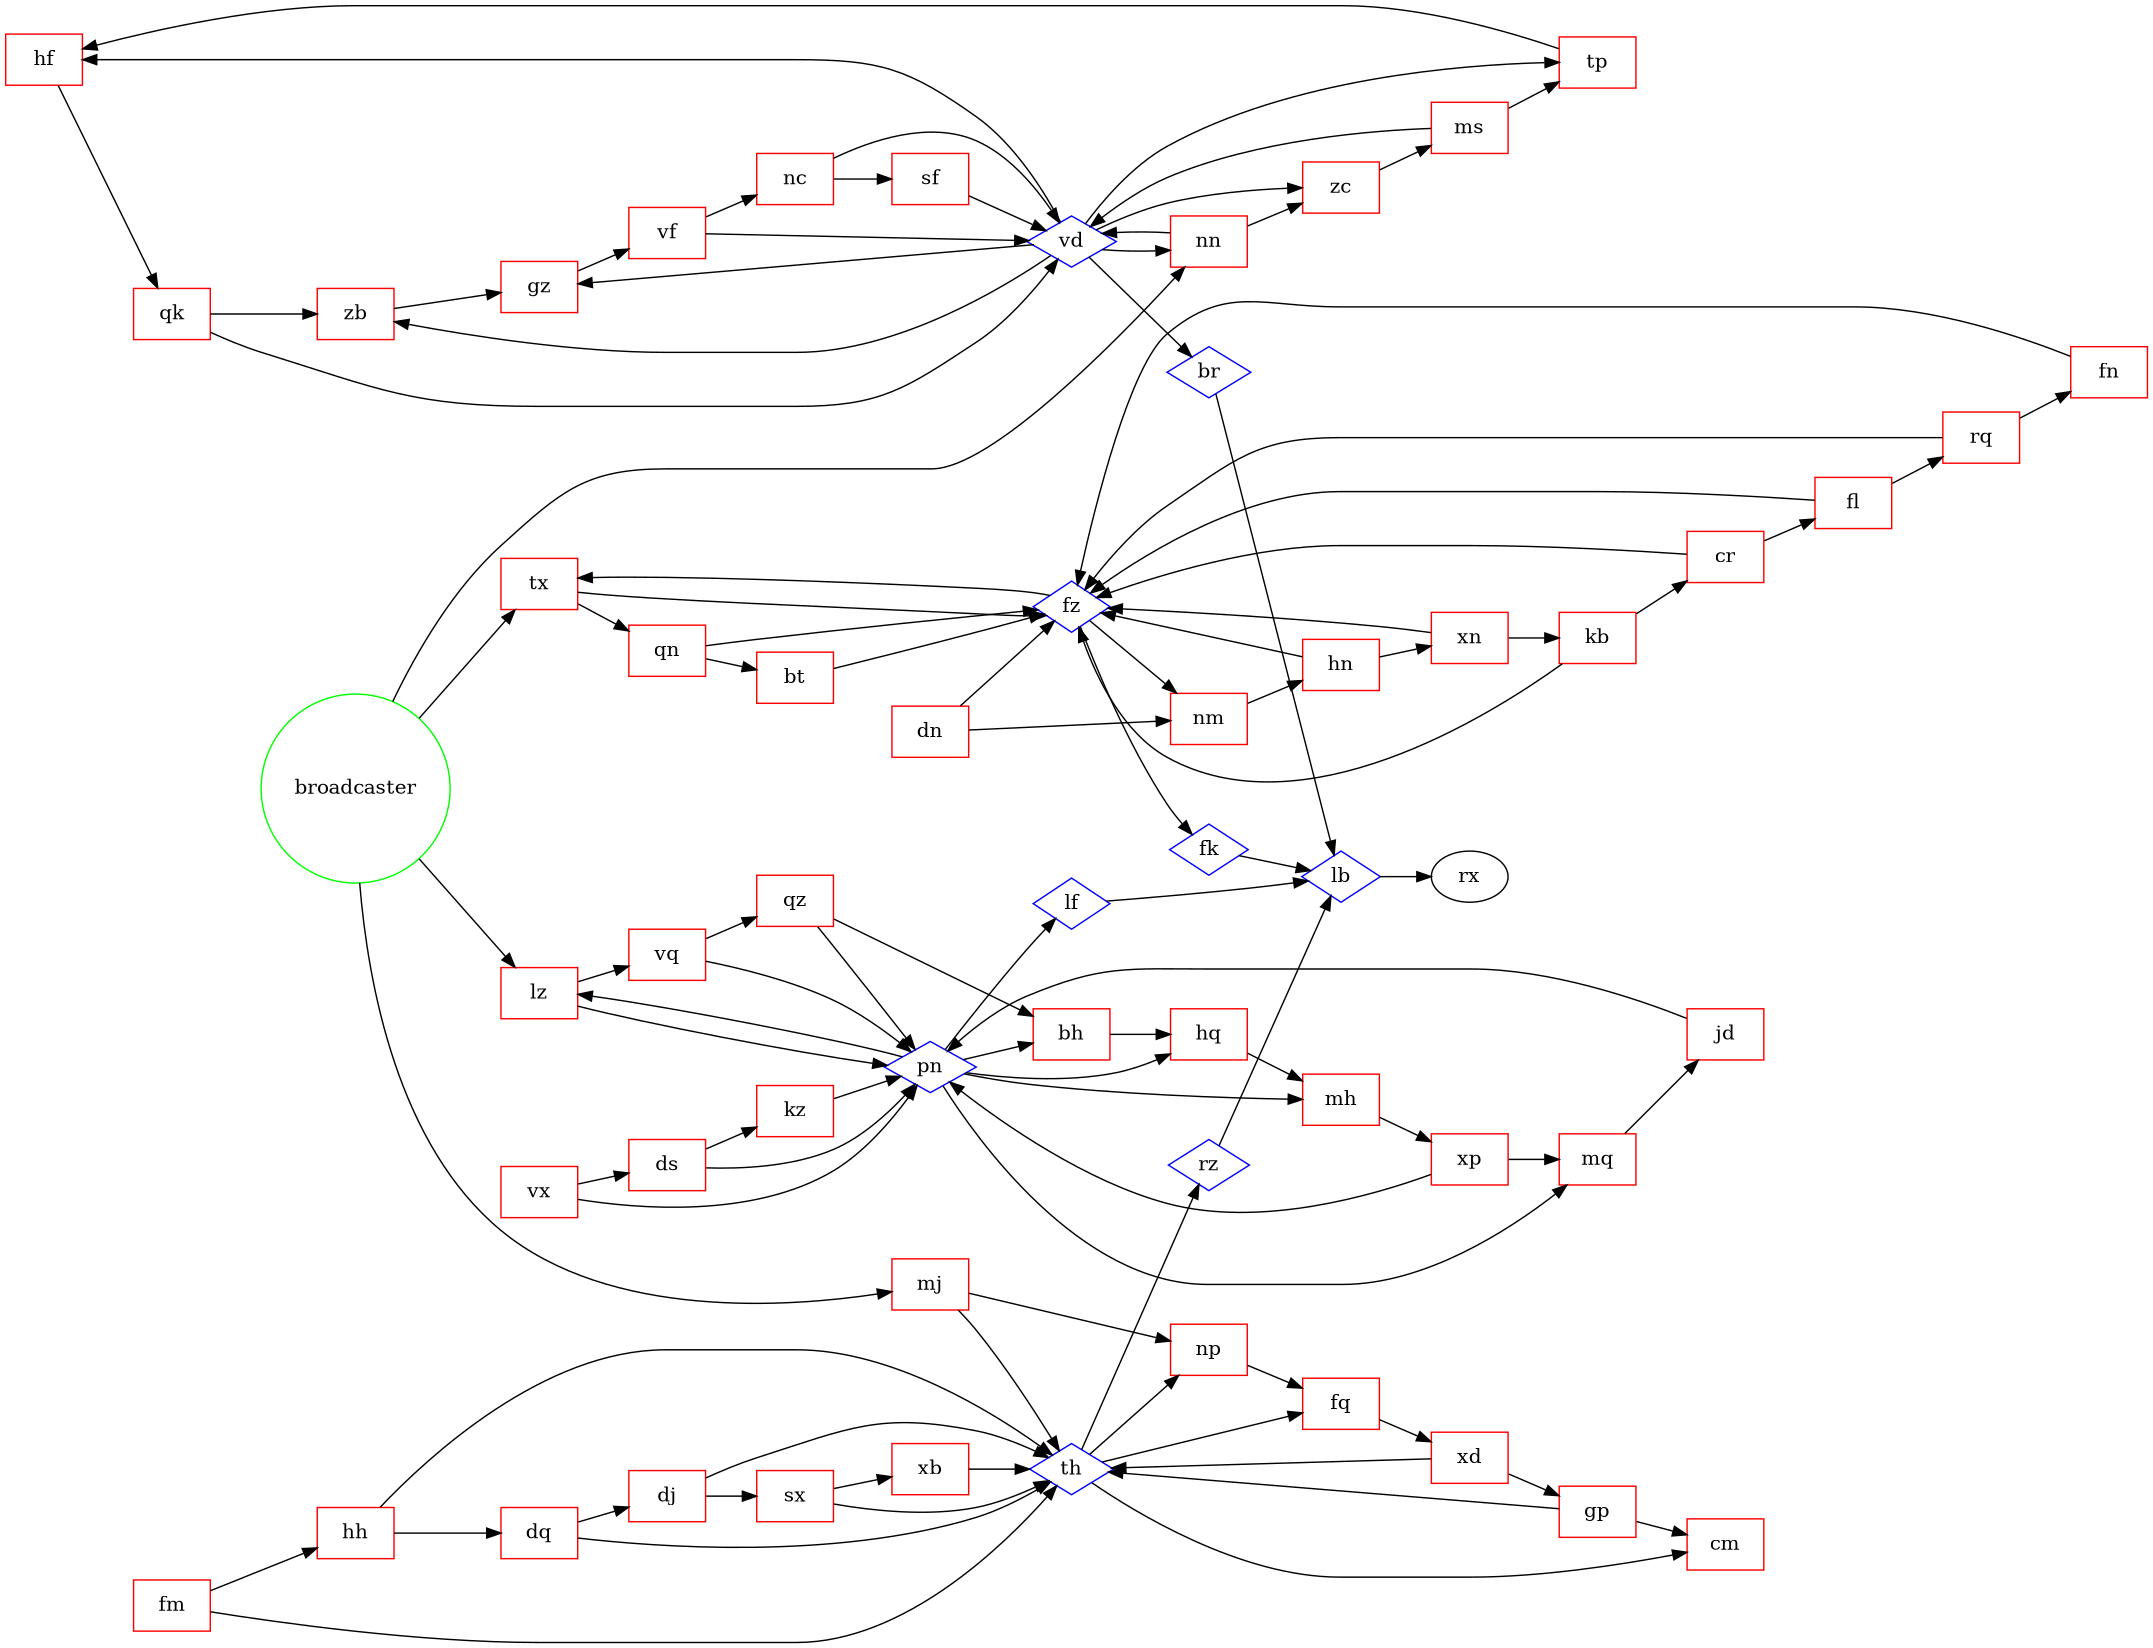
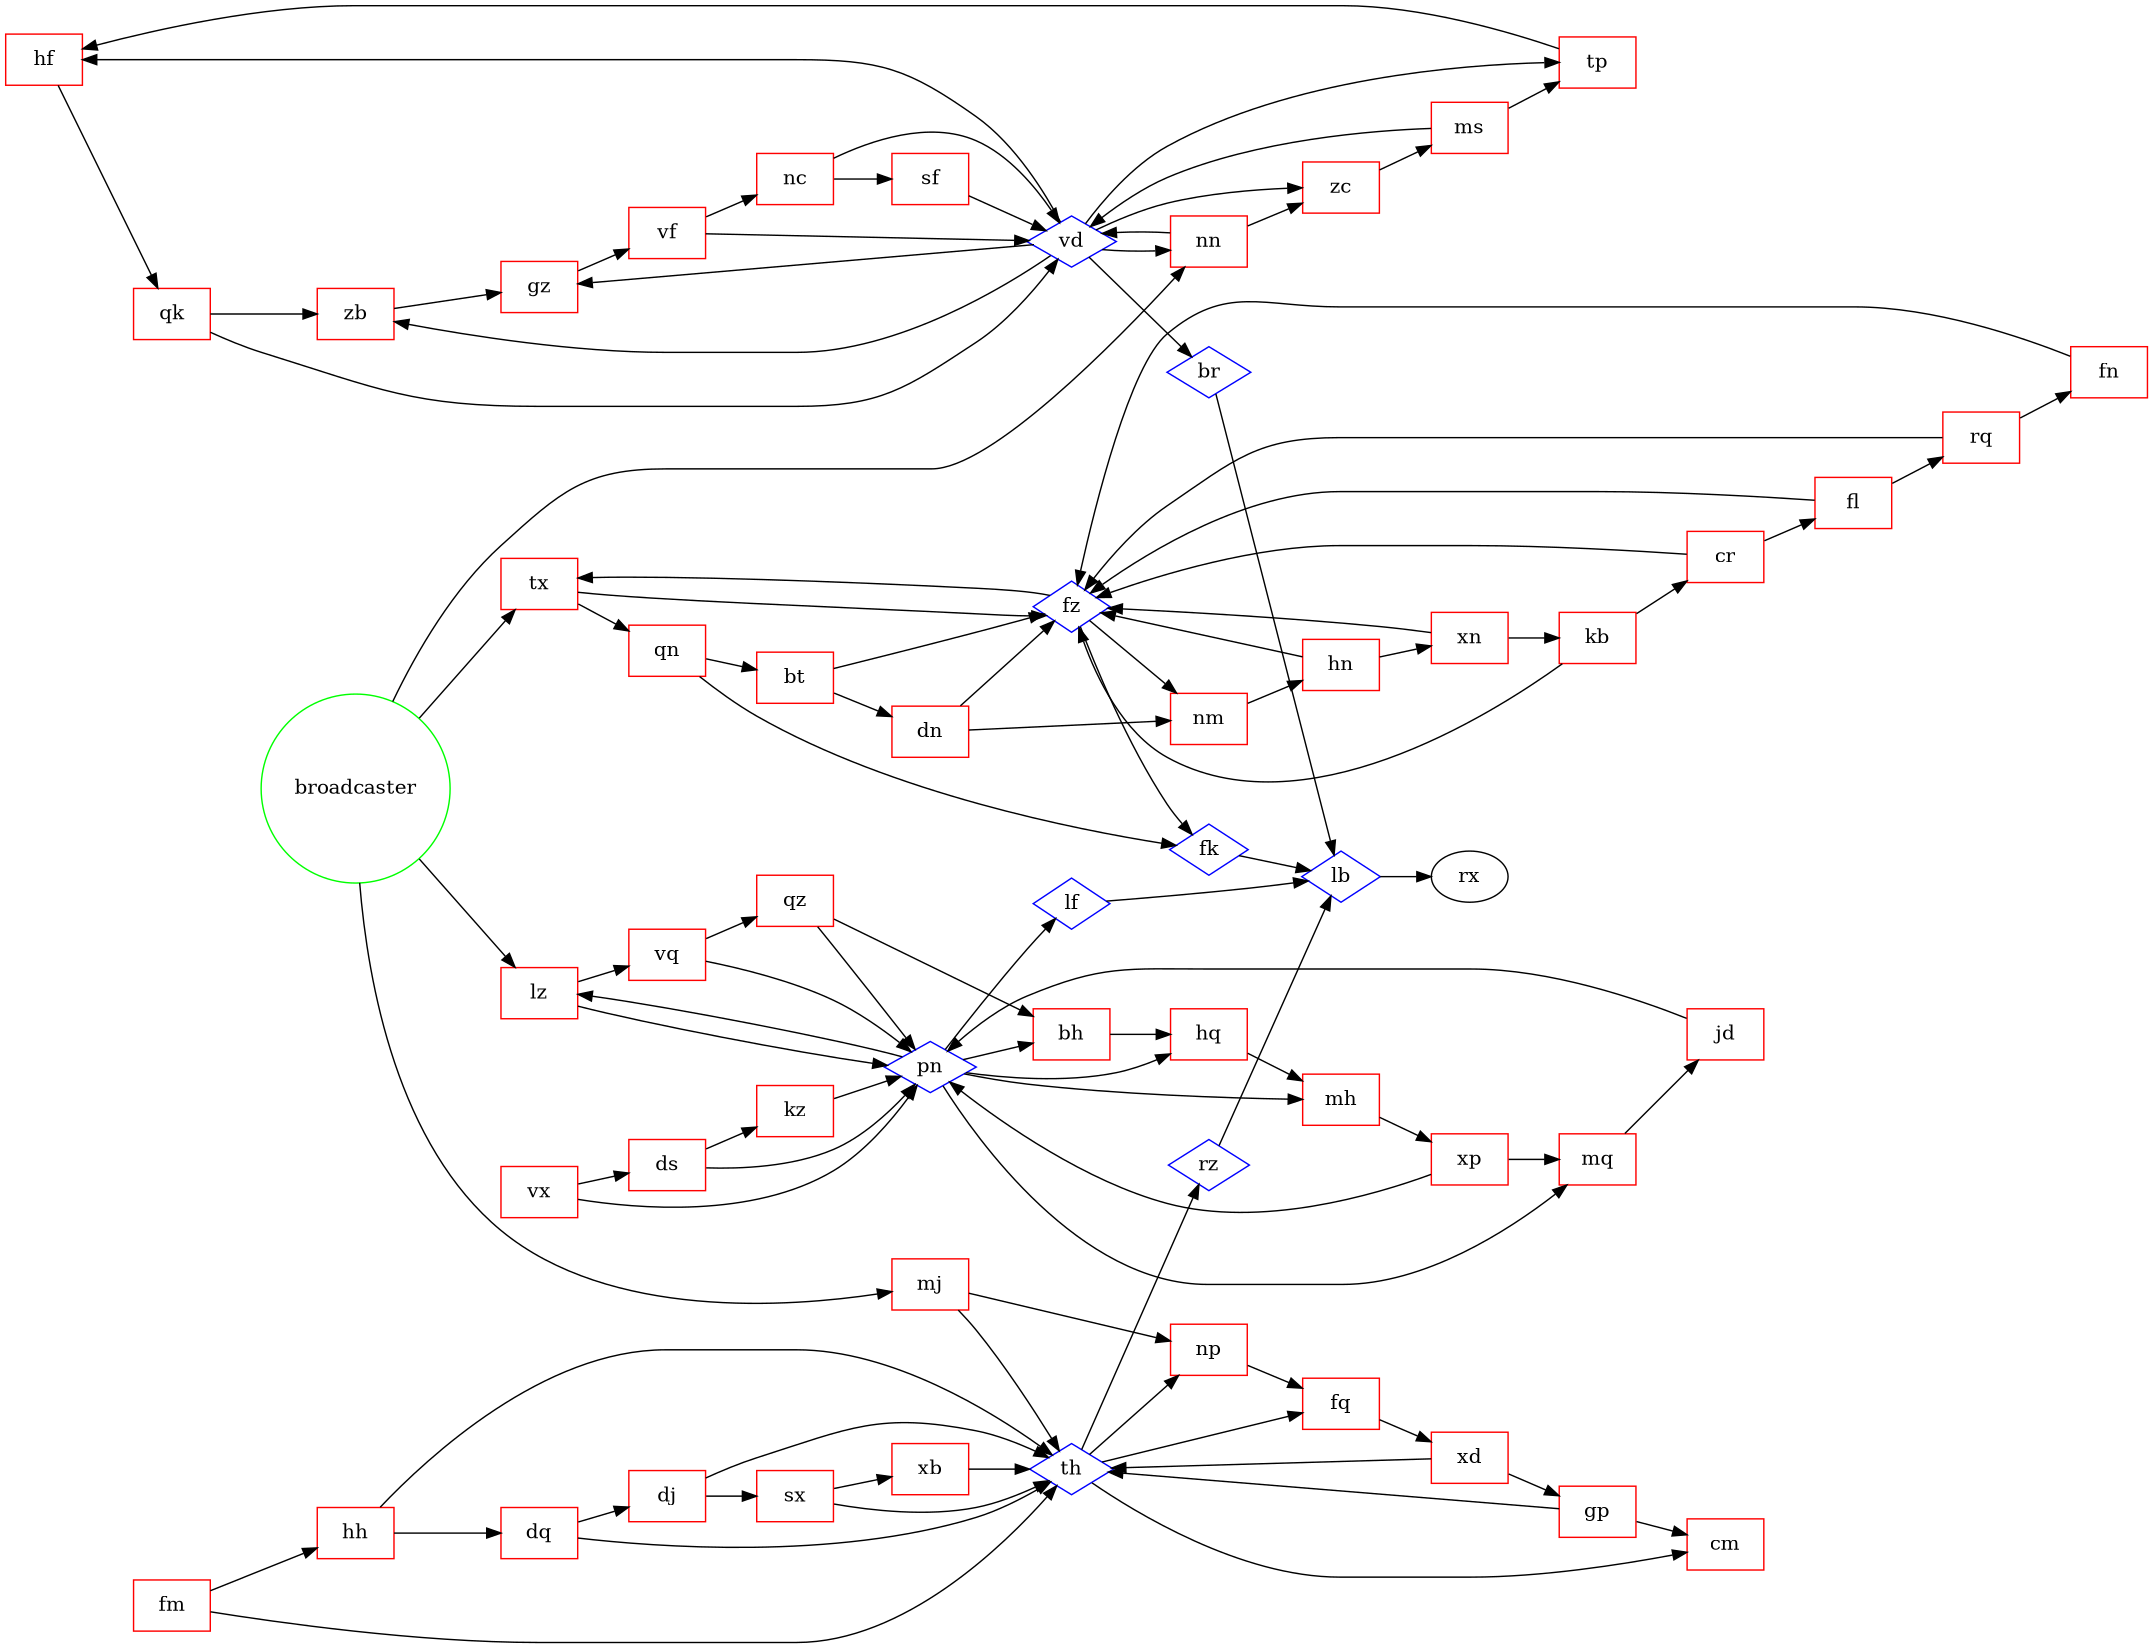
edge "qn" -> "fz": now "qn" -> "fk"
edge "bt" -> "dn": added
